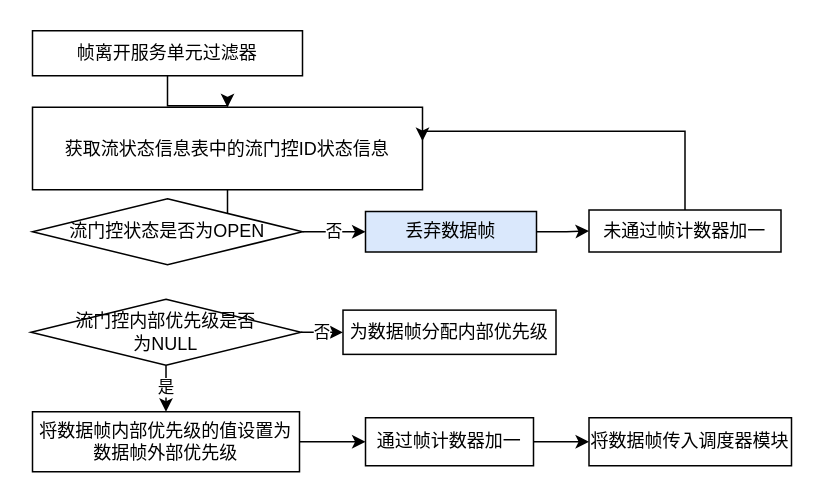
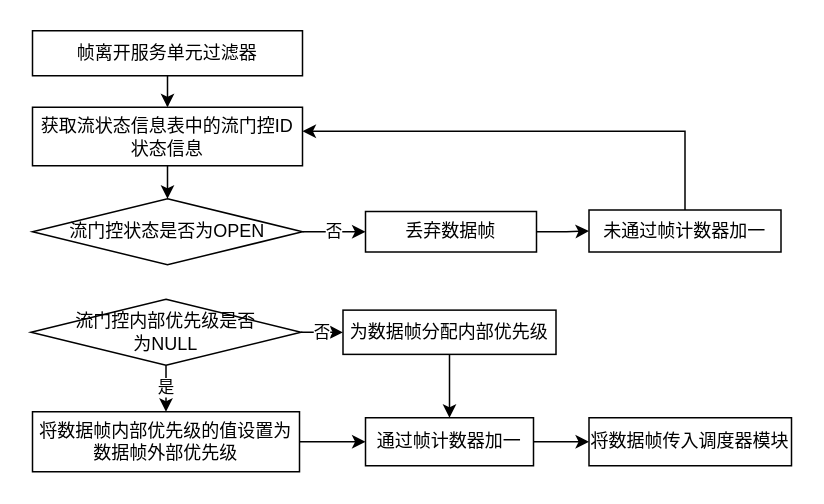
node "获取流状态信息表中的流门控ID状态信息": size 390x83 -> 270x59
node "丢弃数据帧": fillcolor #dae8fc -> #ffffff
edge "为数据帧分配内部优先级" -> "通过帧计数器加一": added
